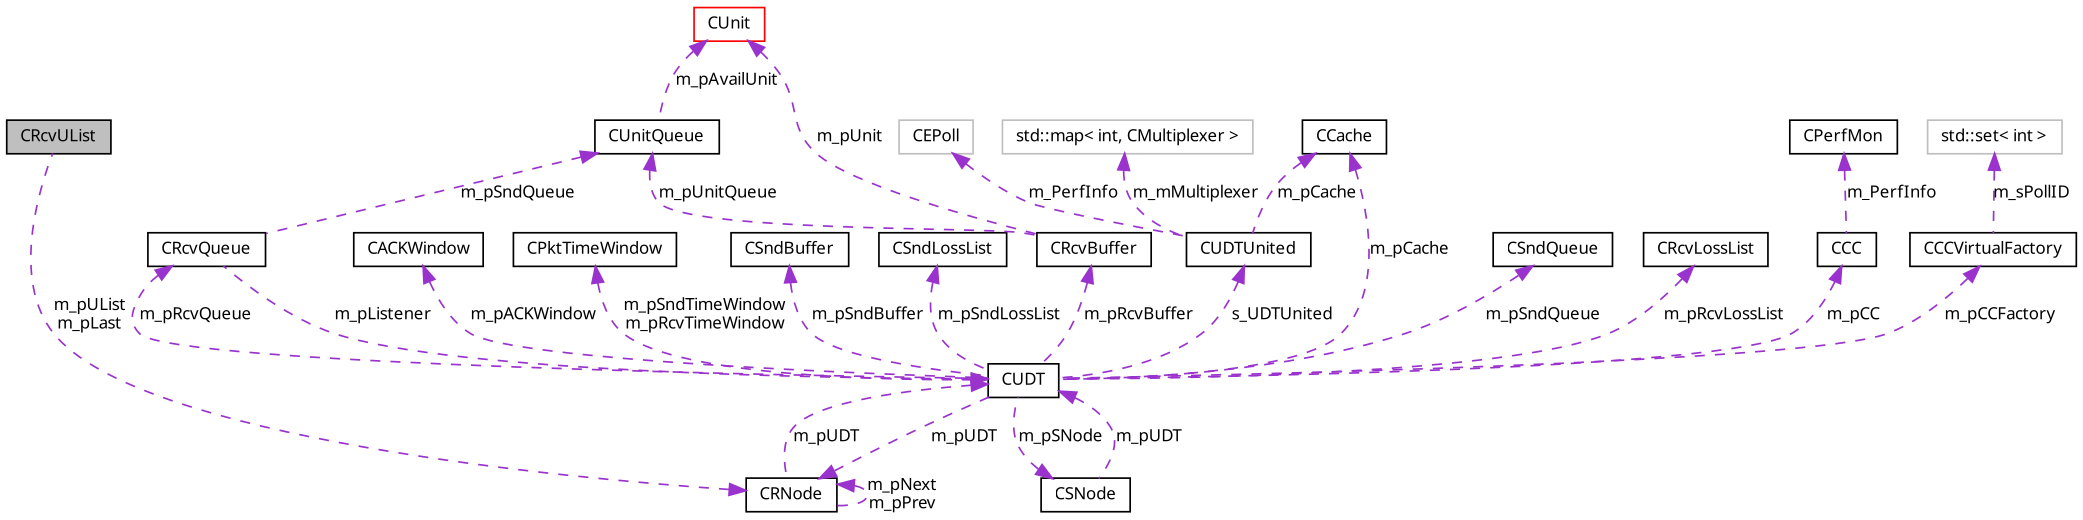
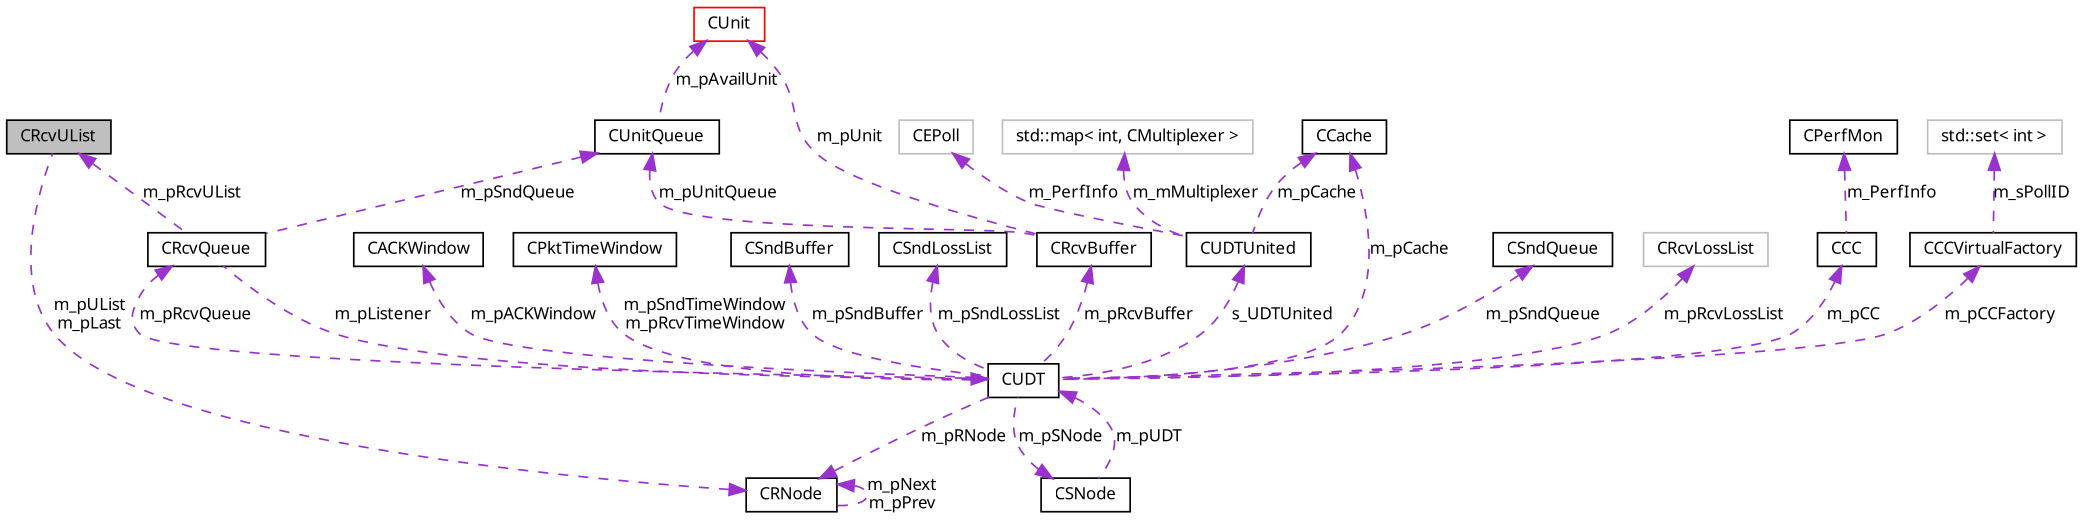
edge "CRcvQueue" -> "CRcvUList": added, label "m_pRcvUList"
node "CRcvLossList": color black -> grey75
edge "CRNode" -> "CUDT": removed, label "m_pUDT"
edge "CUDT" -> "CRNode": label "m_pUDT" -> "m_pRNode"
